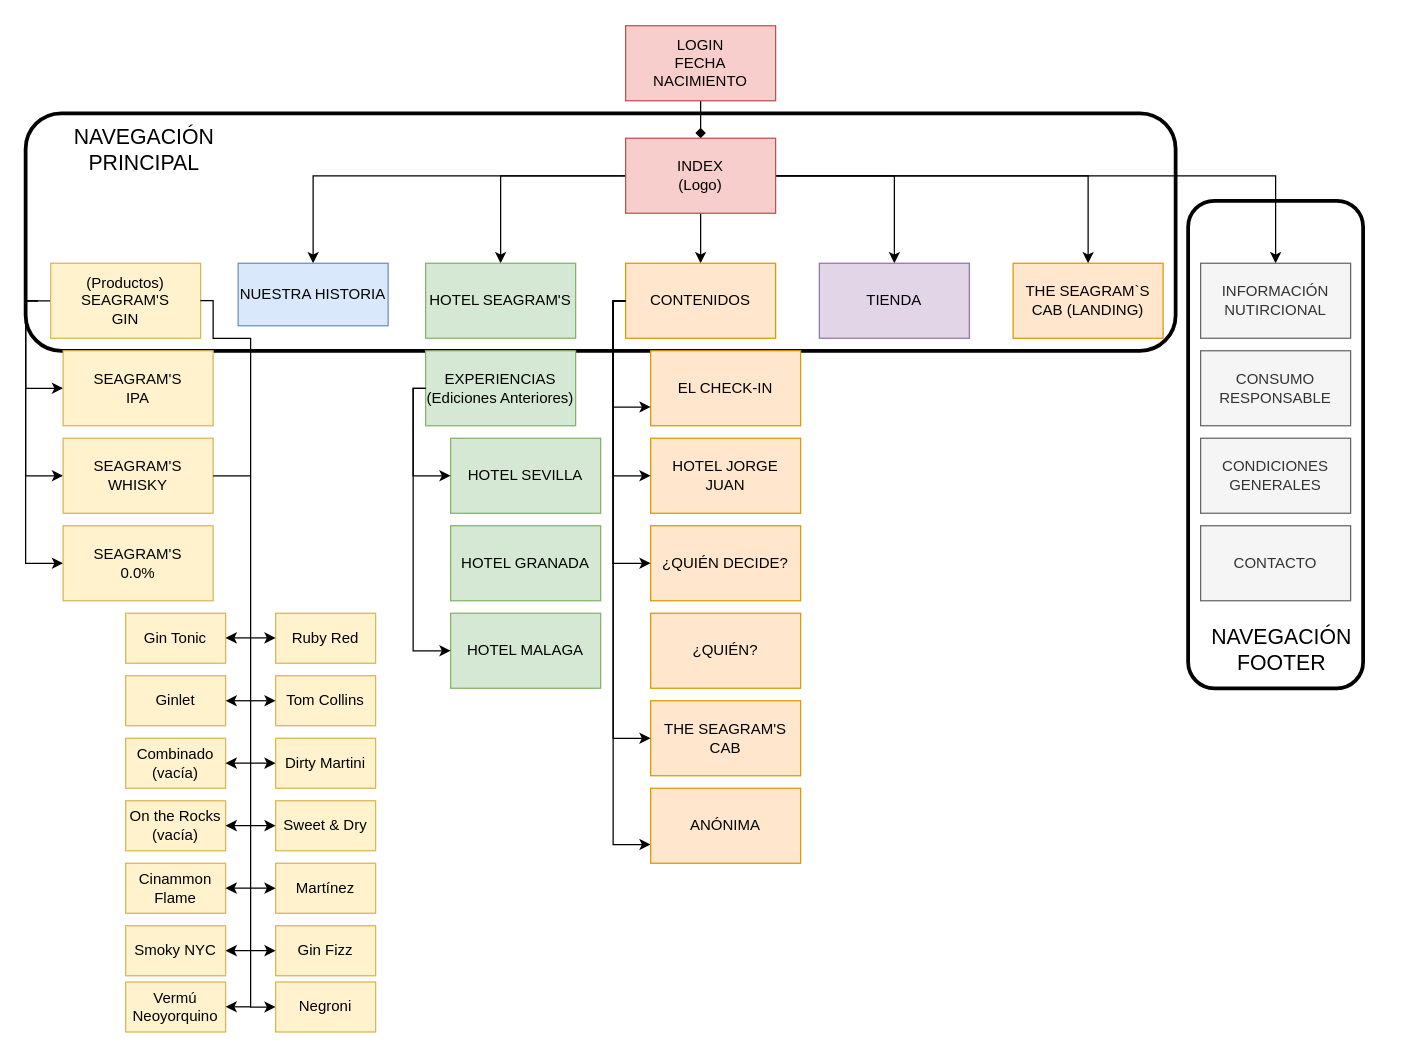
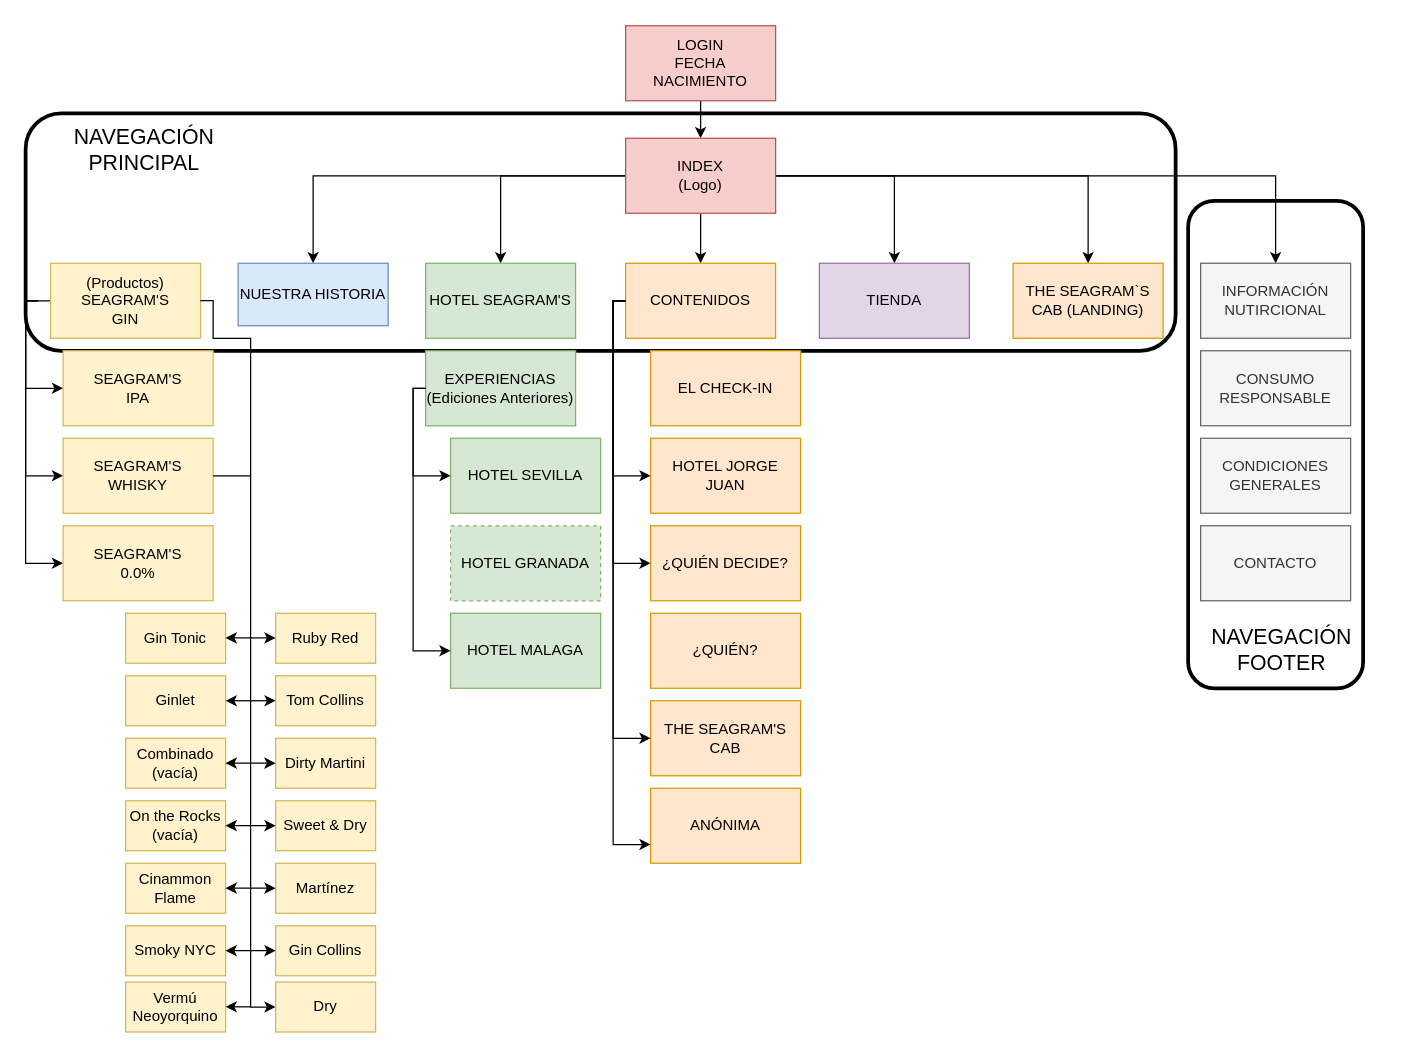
edge "LOGIN FECHA NACIMIENTO" -> "INDEX (Logo)": arrowhead diamond -> classic
edge "CONTENIDOS" -> "EL CHECK-IN": removed
node "HOTEL GRANADA": style solid -> dashed
node "Gin Fizz": label "Gin Fizz" -> "Gin Collins"
node "Negroni": label "Negroni" -> "Dry"
